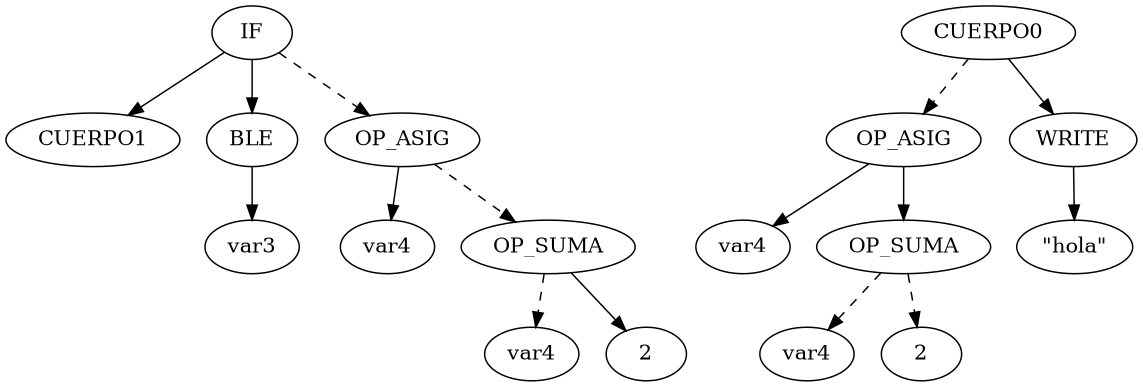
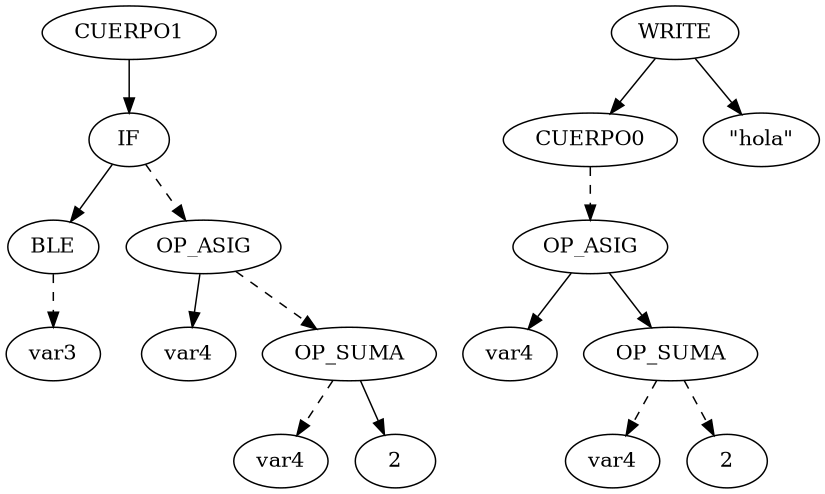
edge "IF" -> "CUERPO1": reversed
edge "CUERPO0" -> "WRITE": reversed
edge "BLE" -> "var3": style solid -> dashed
